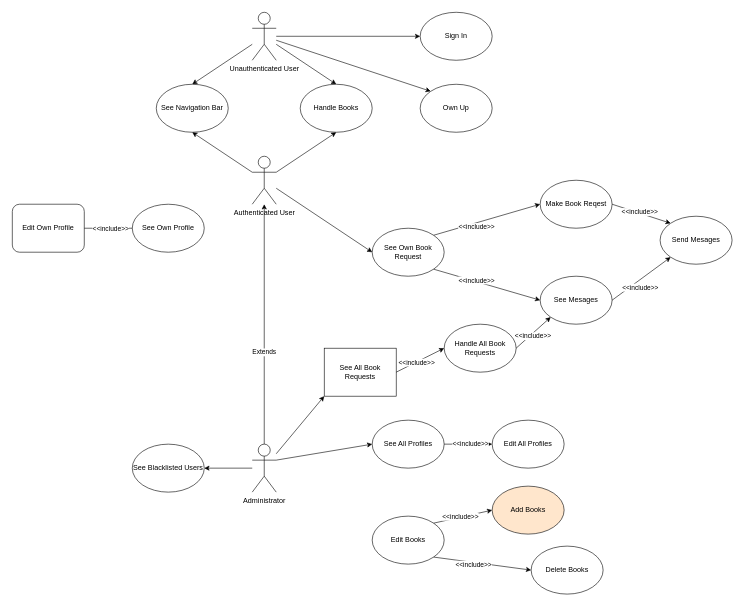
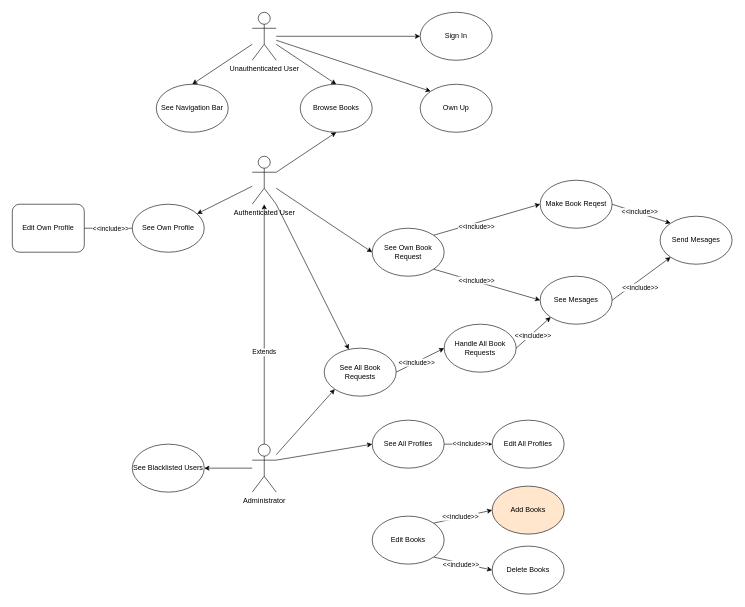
node "Handle Books": label "Handle Books" -> "Browse Books"
edge "Authenticated User" -> "See Navigation Bar": now "Authenticated User" -> "See All Book Requests"
edge "Authenticated User" -> "See Own Profile": added
node "See All Book Requests": shape rectangle -> ellipse
node "Delete Books": moved (567, 570) -> (528, 570)
